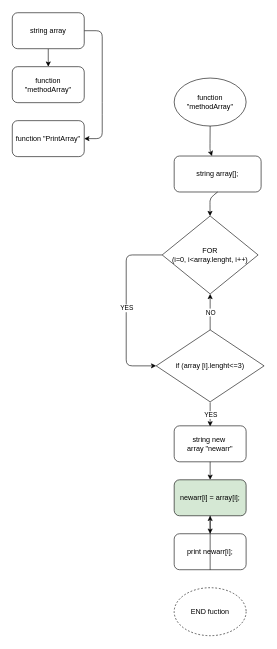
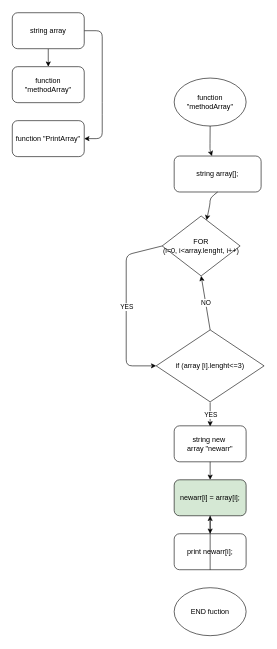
node "FOR (i=0, i<array.lenght, i++)": size 96x78 -> 78x60
node "END fuction": style dashed -> solid
